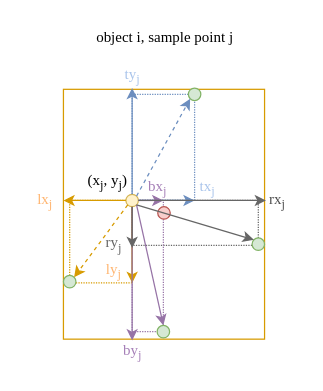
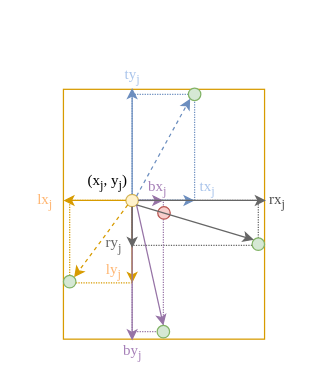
node "object i, sample point j": removed
